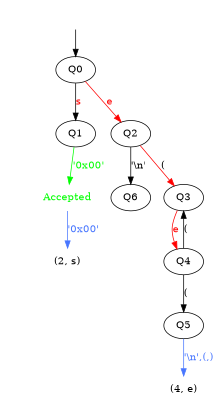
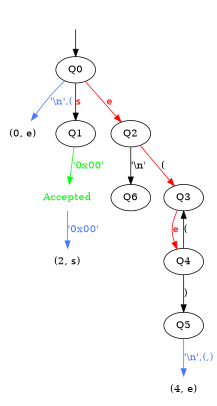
node "(0, e)": added
edge "Q4" -> "Q5": label "(" -> ")"
